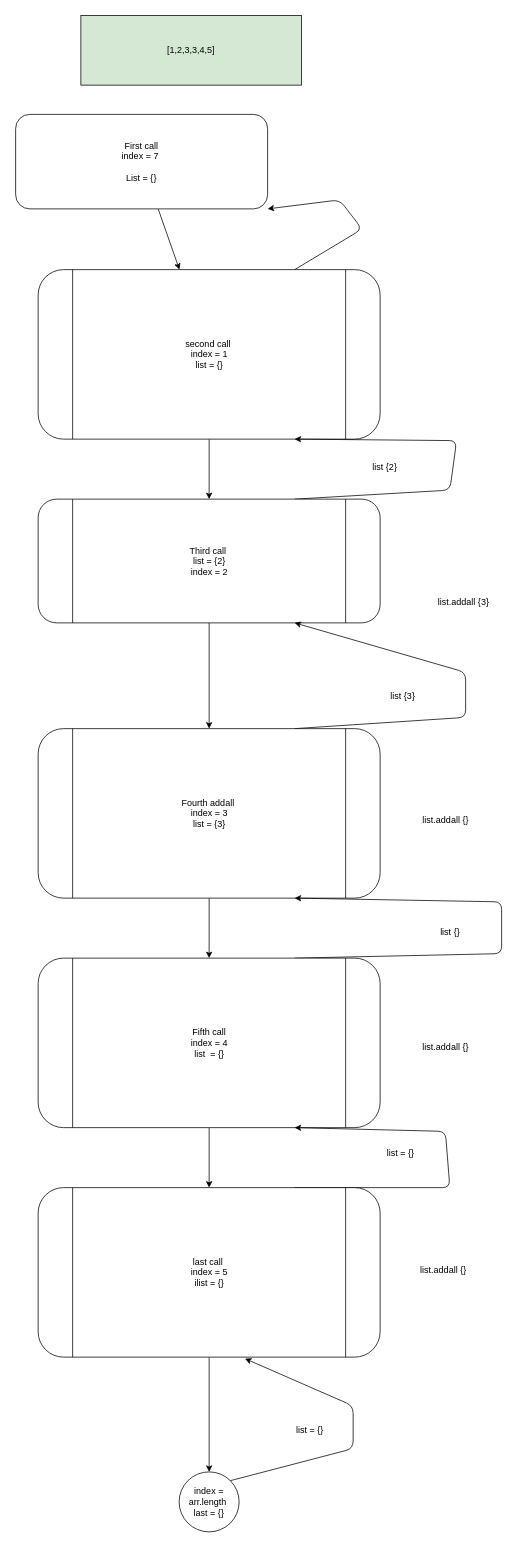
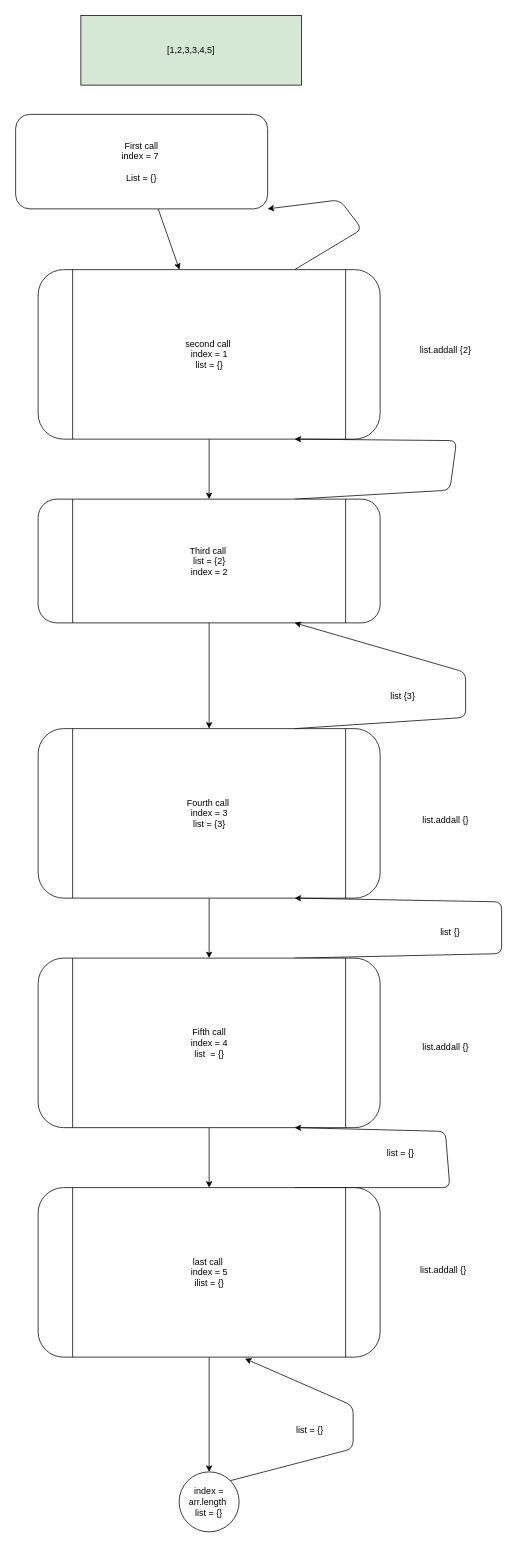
node "list.addall {2}": added
node "list {2}": removed
node "list.addall {3}": removed
node "Fourth addall index = 3 list = {3}": label "Fourth addall index = 3 list = {3}" -> "Fourth call index = 3 list = {3}"
node "index = arr.length last = {}": label "index = arr.length last = {}" -> "index = arr.length list = {}"
